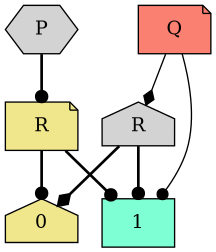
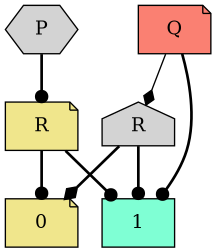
edge "Q" -> "1": style solid -> bold
node "0": shape house -> note
